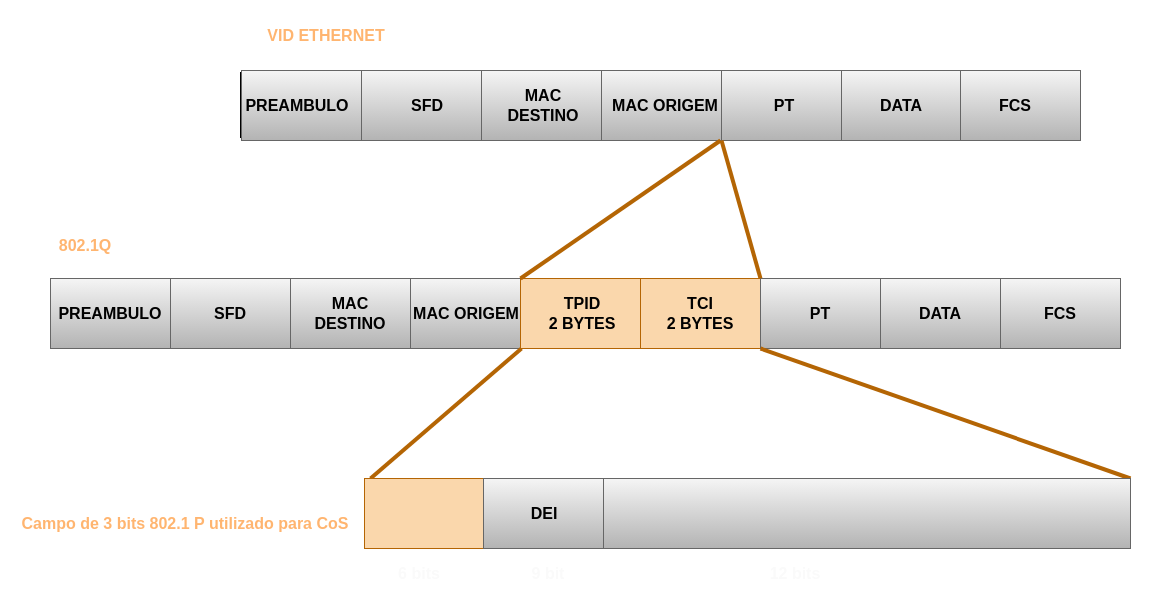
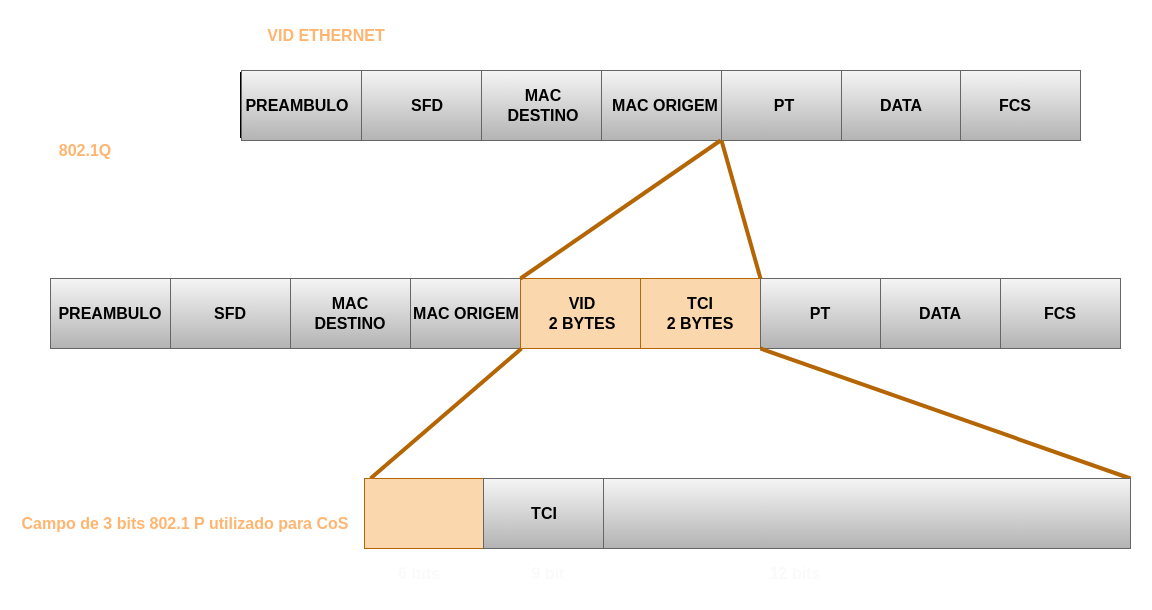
node "802.1Q": moved (86, 246) -> (86, 151)
node "TPID 2 BYTES": label "TPID 2 BYTES" -> "VID 2 BYTES"
node "DEI": label "DEI" -> "TCI"
